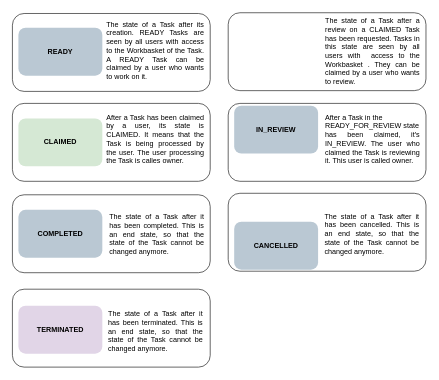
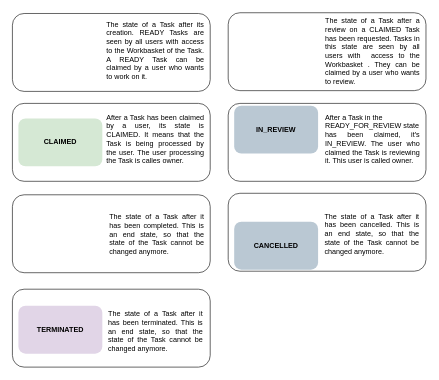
node "READY": removed
node "COMPLETED": removed
